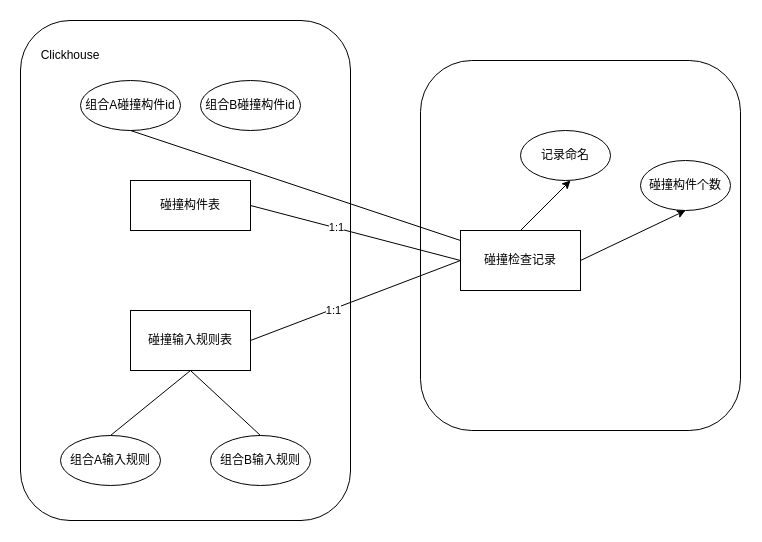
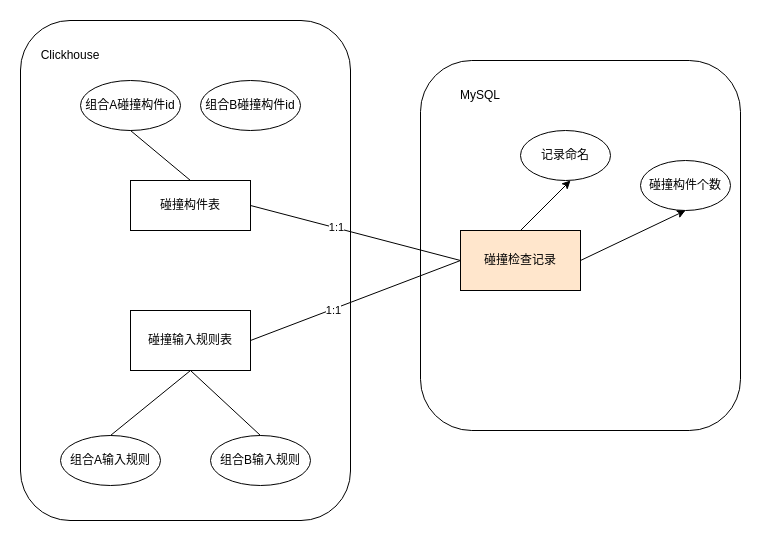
node "MySQL": added
edge "组合A碰撞构件id" -- "碰撞检查记录": now "组合A碰撞构件id" -- "碰撞构件表"
node "碰撞检查记录": fillcolor #ffffff -> #ffe6cc
